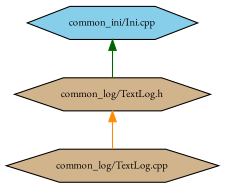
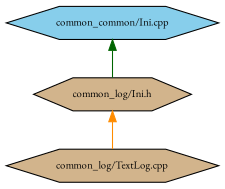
node "common_ini/Ini.cpp": label "common_ini/Ini.cpp" -> "common_common/Ini.cpp"
node "common_log/TextLog.h": label "common_log/TextLog.h" -> "common_log/Ini.h"
